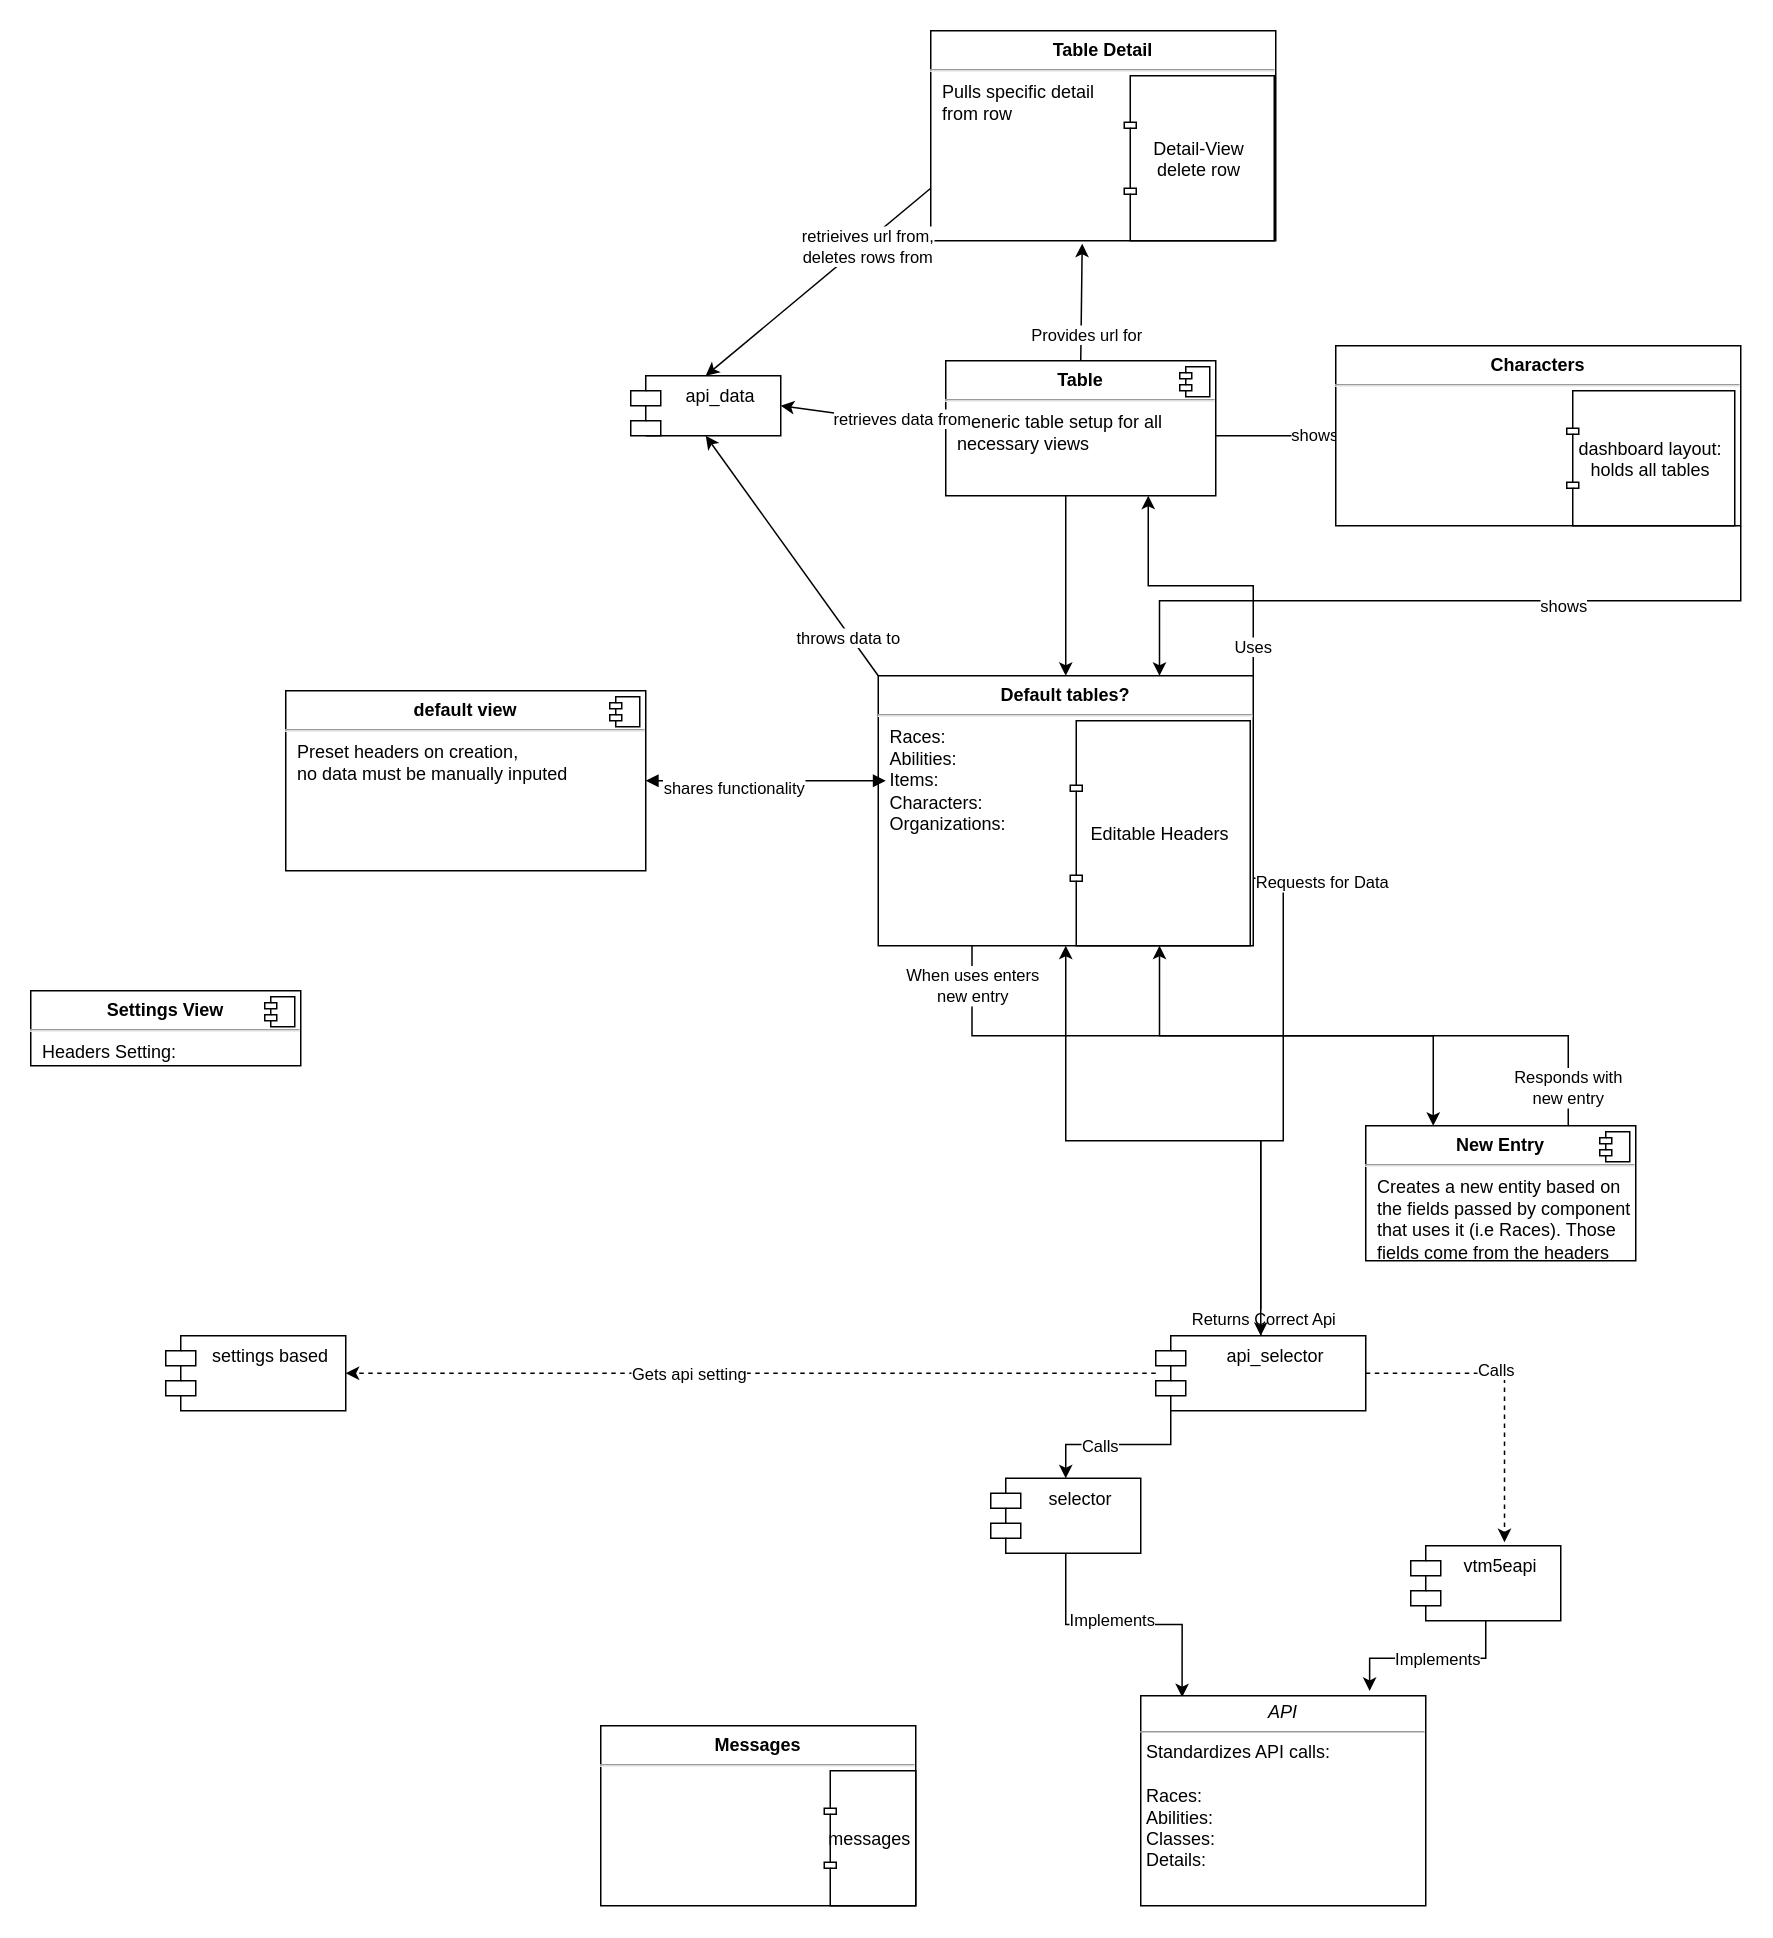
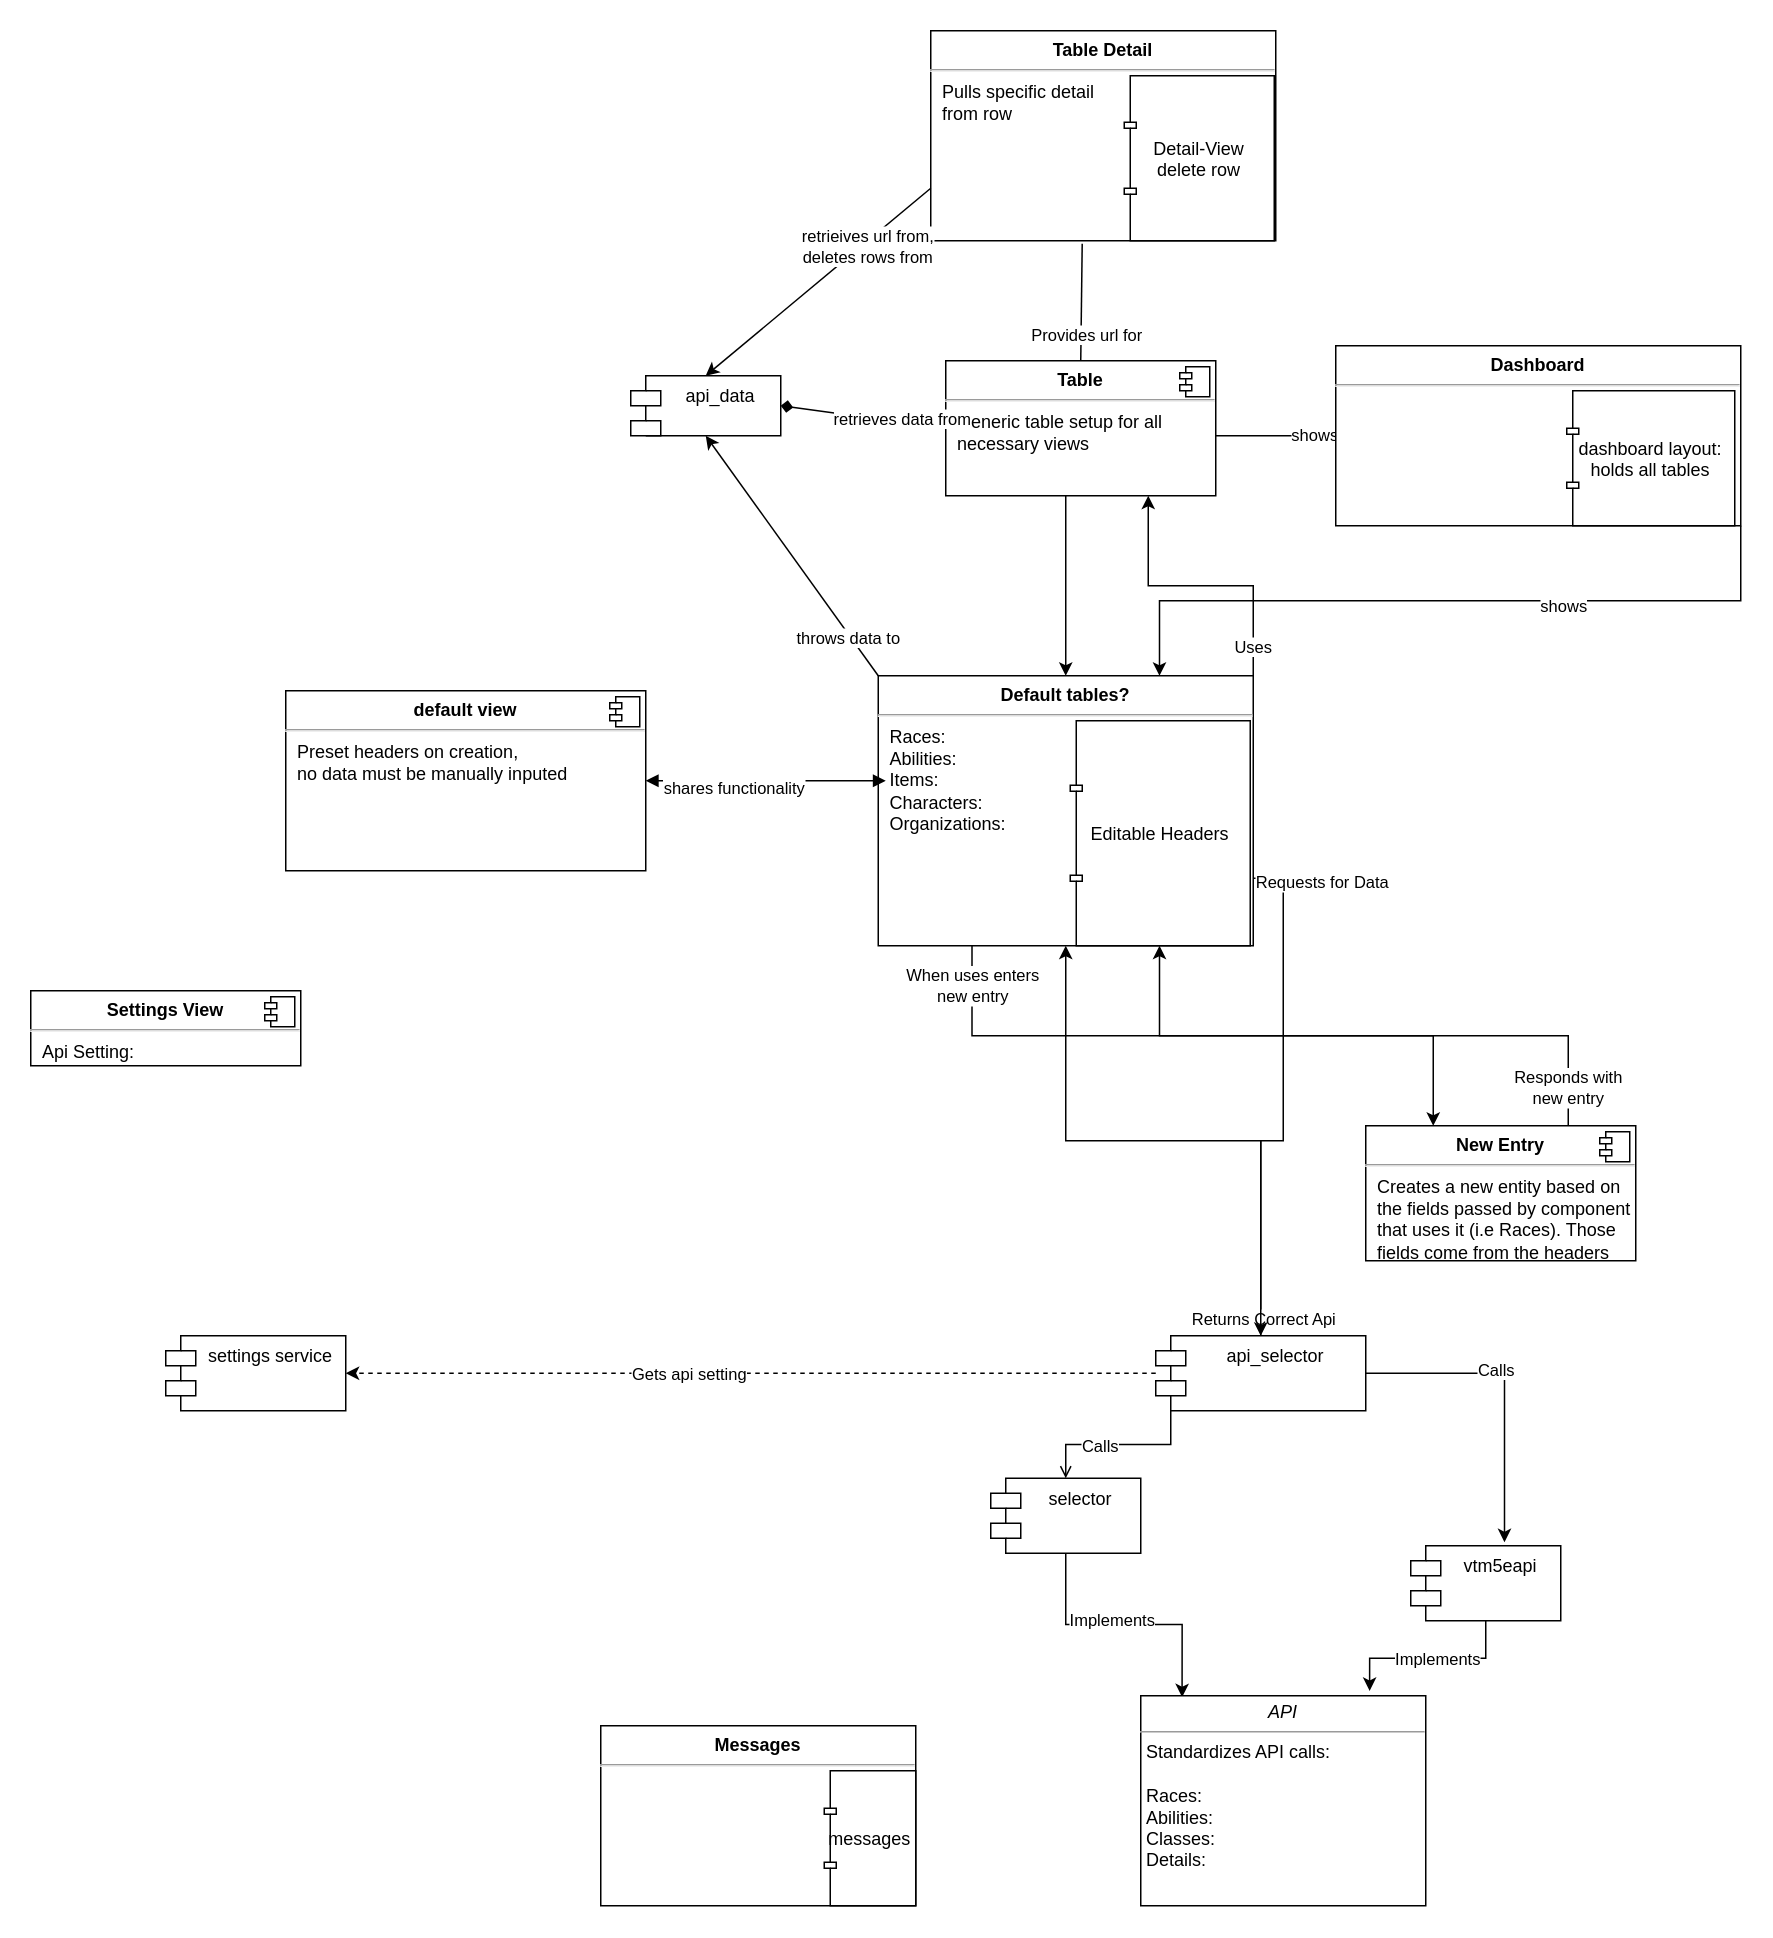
edge "Table Generic table setup for all necessary views" -> "Table Detail Pulls specific detail from row": arrowhead classic -> none
node "Characters": label "Characters" -> "Dashboard"
edge "Table Generic table setup for all necessary views" -> "api_data": arrowhead classic -> diamond
node "Settings View Headers Setting:": label "Settings View Headers Setting:" -> "Settings View Api Setting:"
node "settings based": label "settings based" -> "settings service"
edge "api_selector" -> "vtm5eapi": style dashed -> solid
edge "api_selector" -> "selector": arrowhead classic -> open
